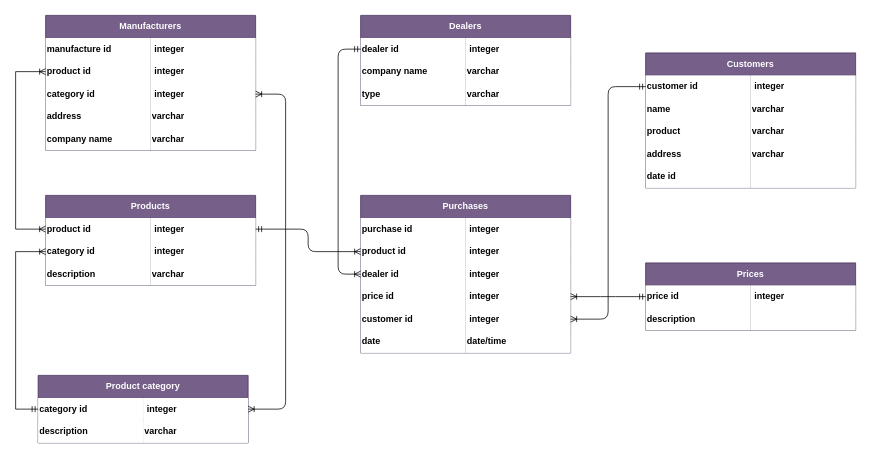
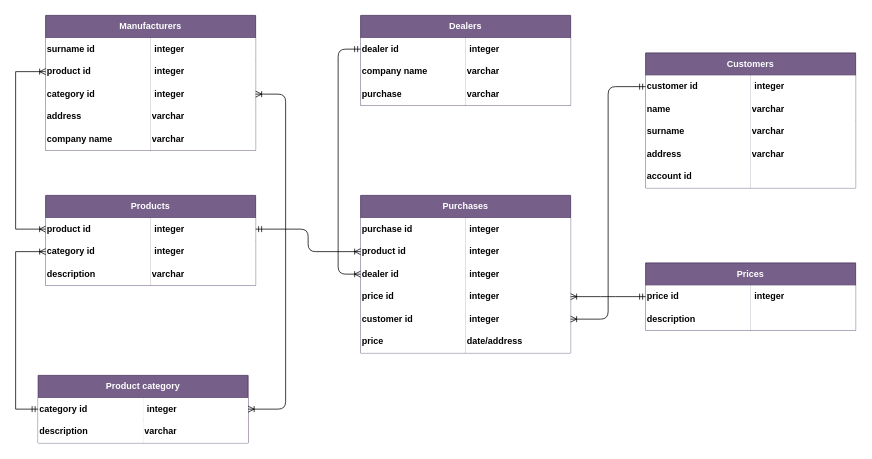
node "manufacture id": label "manufacture id" -> "surname id"
node "type": label "type" -> "purchase"
node "product": label "product" -> "surname"
node "date id": label "date id" -> "account id"
node "date": label "date" -> "price"
node "date/time": label "date/time" -> "date/address"
